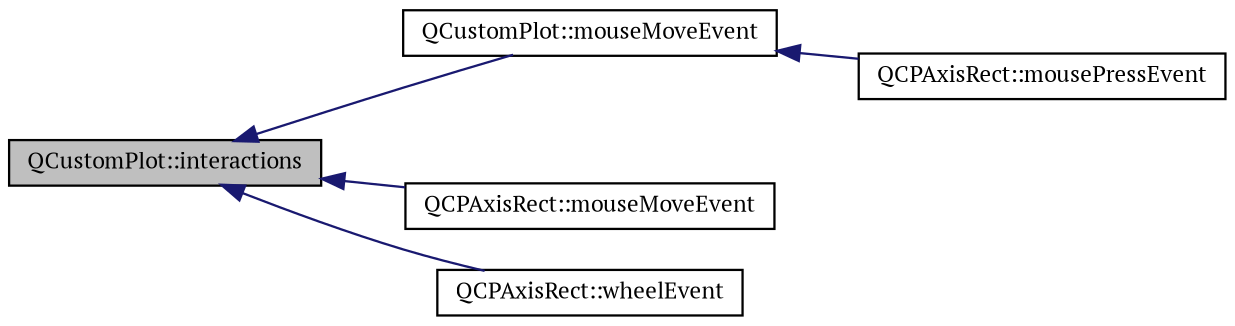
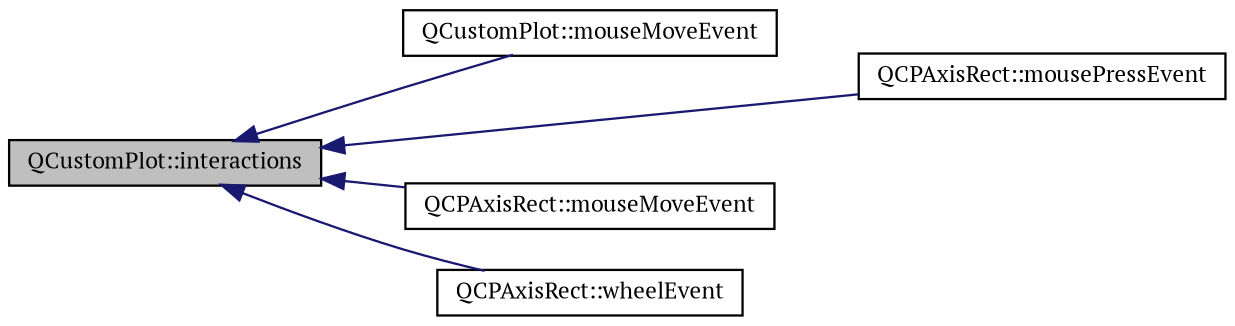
edge "QCPAxisRect::mousePressEvent" -> "QCustomPlot::mouseMoveEvent": now "QCPAxisRect::mousePressEvent" -> "QCustomPlot::interactions"
